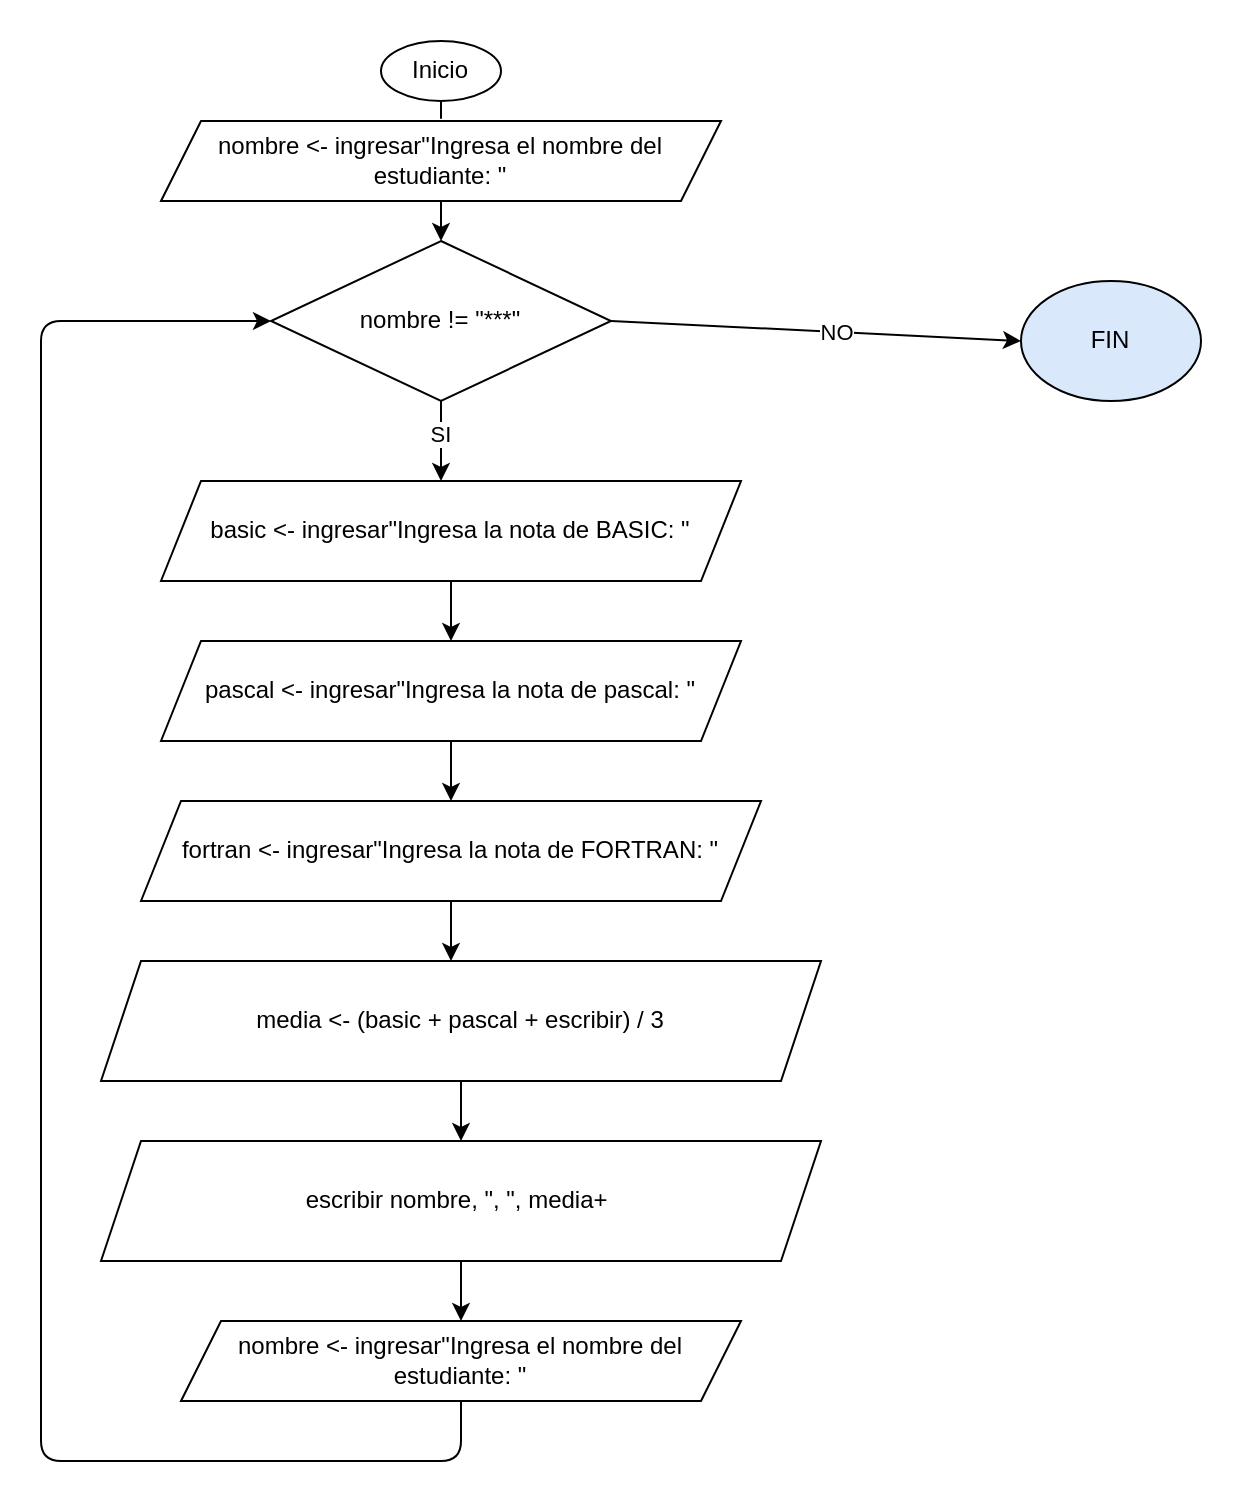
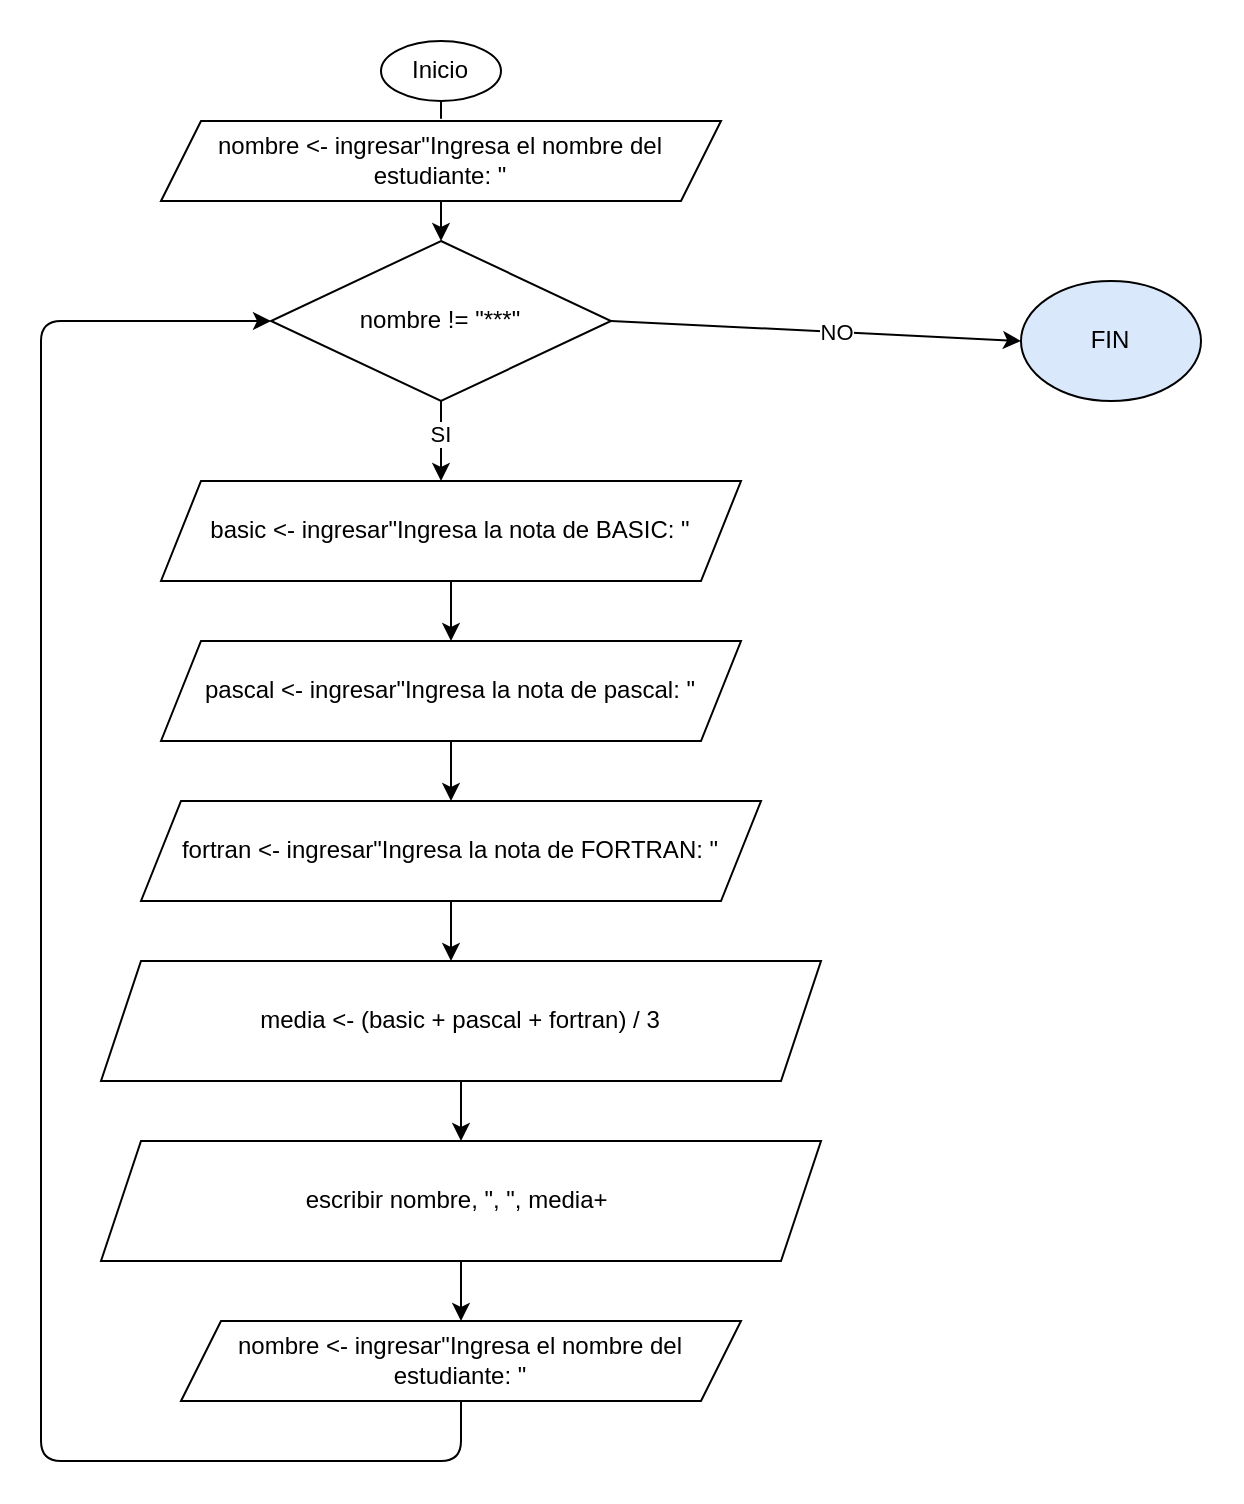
node "media <- (basic + pascal + escribir) / 3": label "media <- (basic + pascal + escribir) / 3" -> "media <- (basic + pascal + fortran) / 3"
